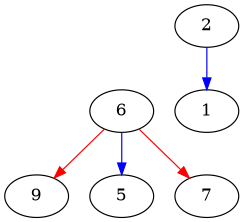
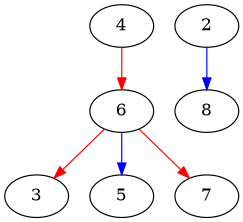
node "4": added
node "1": label "1" -> "8"
node "9": label "9" -> "3"
